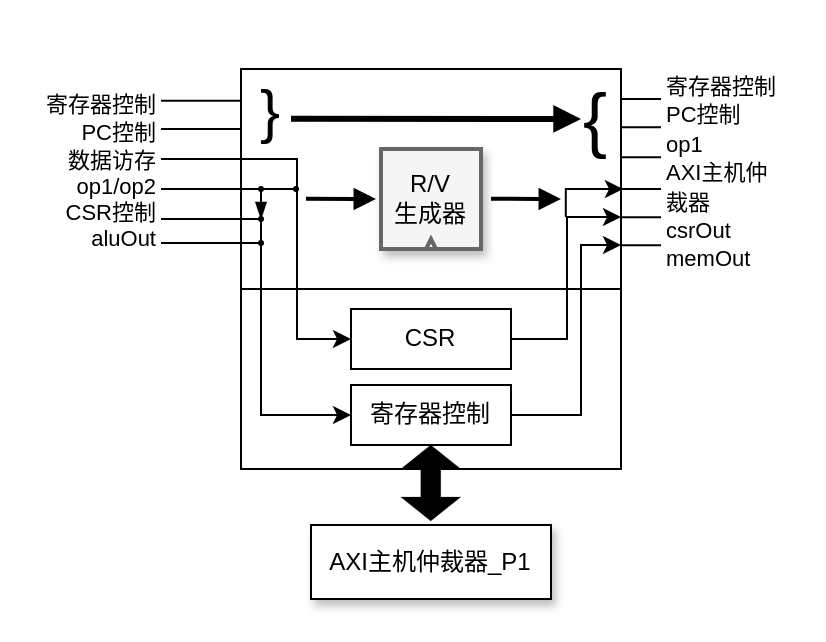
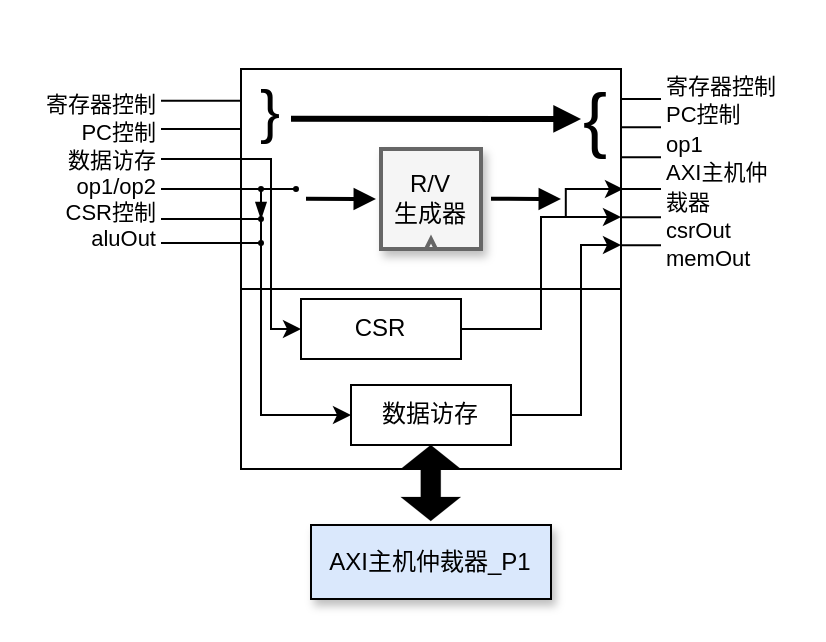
node "CSR": moved (431, 339) -> (381, 329)
node "寄存器控制": label "寄存器控制" -> "数据访存"
node "AXI主机仲裁器_P1": fillcolor #ffffff -> #dae8fc
